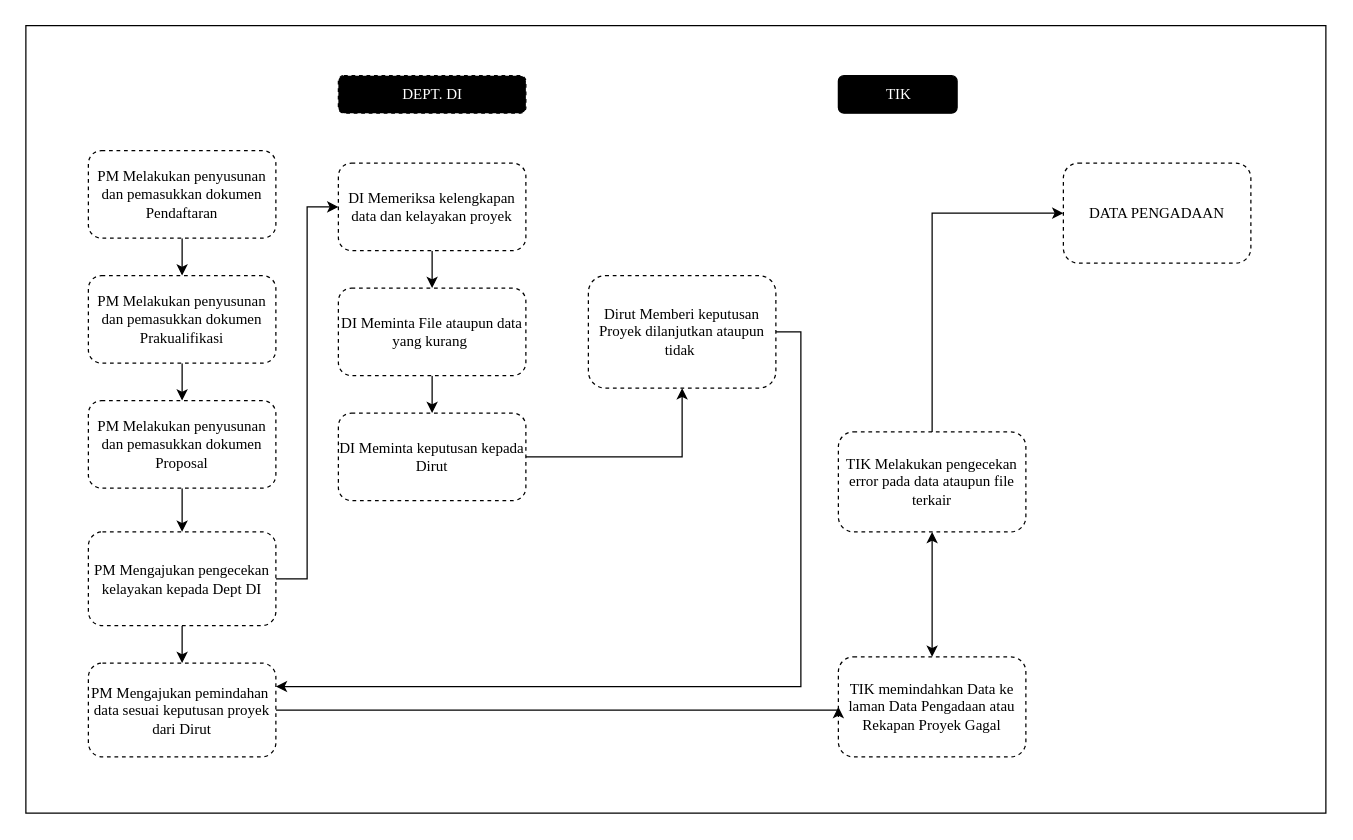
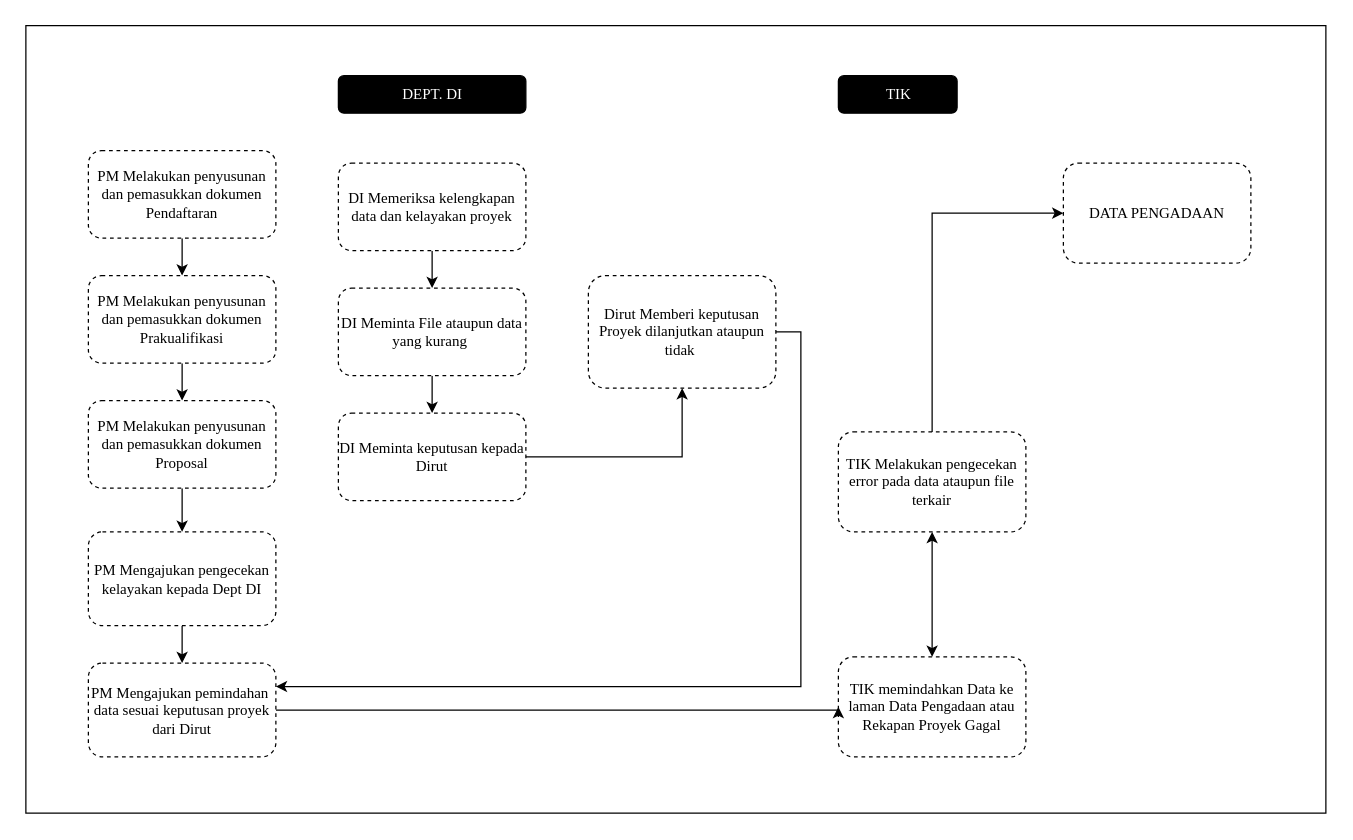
node "DEPT. DI": style dashed -> solid
edge "PM Mengajukan pengecekan kelayakan kepada Dept DI" -> "DI Memeriksa kelengkapan data dan kelayakan proyek": removed
